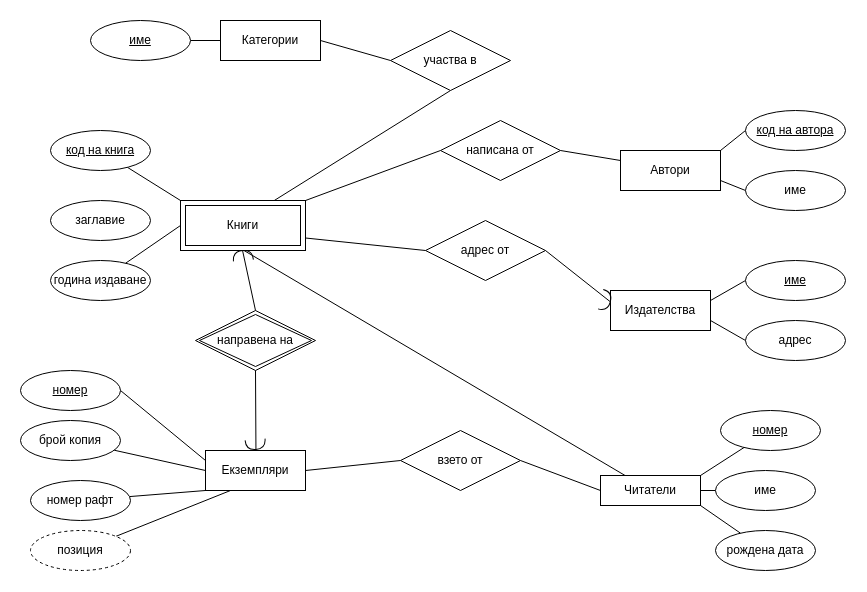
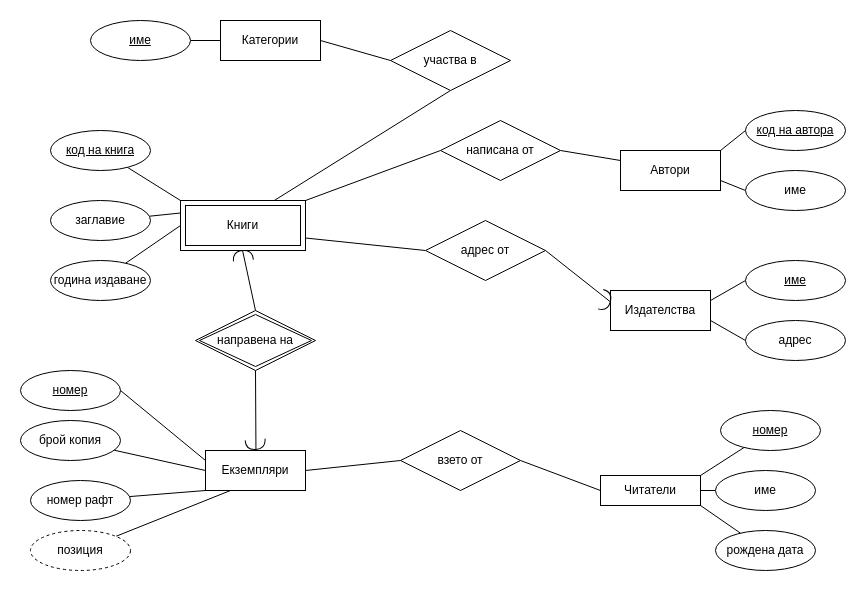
edge "Книги" -- "Читатели": now "Книги" -- "заглавие"
